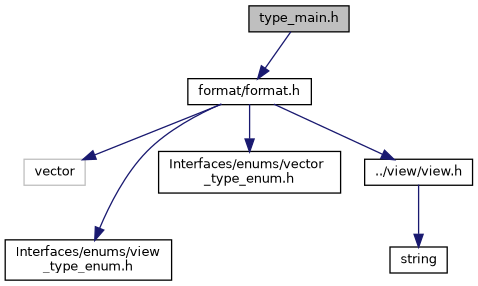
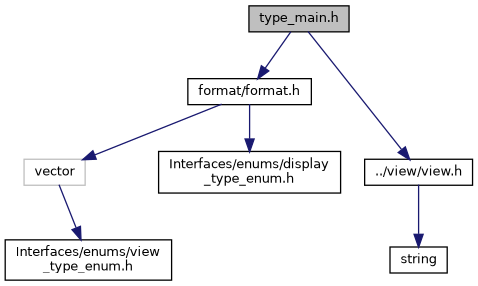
edge "format/format.h" -> "../view/view.h": now "type_main.h" -> "../view/view.h"
edge "format/format.h" -> "Interfaces/enums/view _type_enum.h": now "vector" -> "Interfaces/enums/view _type_enum.h"
node "Interfaces/enums/vector _type_enum.h": label "Interfaces/enums/vector _type_enum.h" -> "Interfaces/enums/display _type_enum.h"
